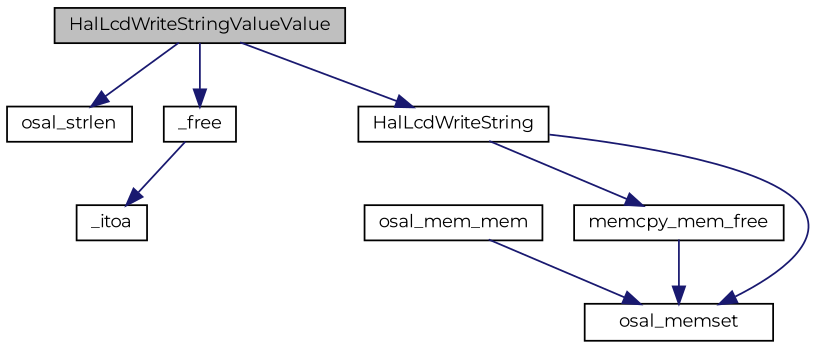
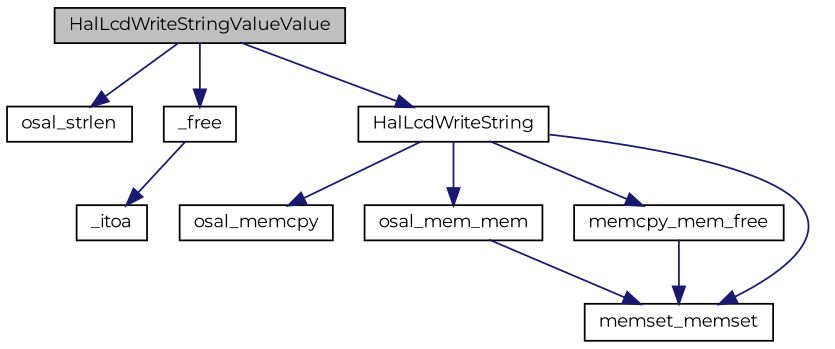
edge "HalLcdWriteString" -> "osal_mem_mem": added
node "osal_memcpy": added
node "osal_memset": label "osal_memset" -> "memset_memset"
